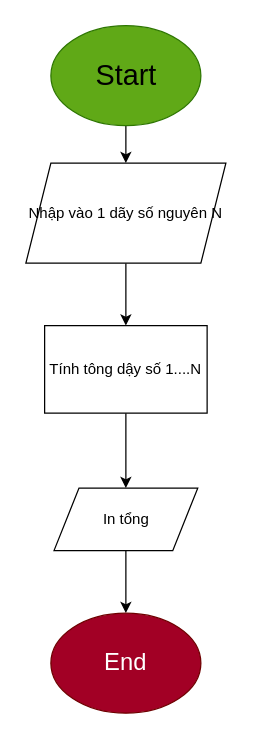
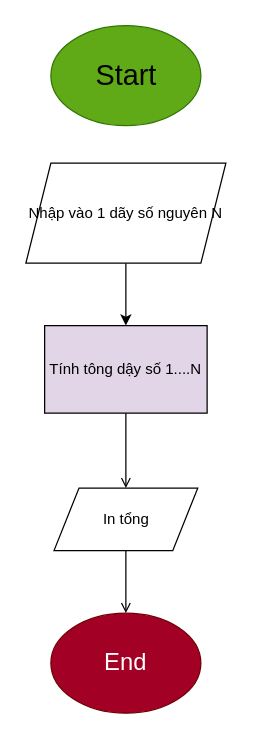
edge "Start" -> "Nhập vào 1 dãy số nguyên N": removed
node "Tính tông dậy số 1....N": fillcolor #ffffff -> #e1d5e7
edge "Tính tông dậy số 1....N" -> "In tổng": arrowhead classic -> open
edge "In tổng" -> "End": arrowhead classic -> open
